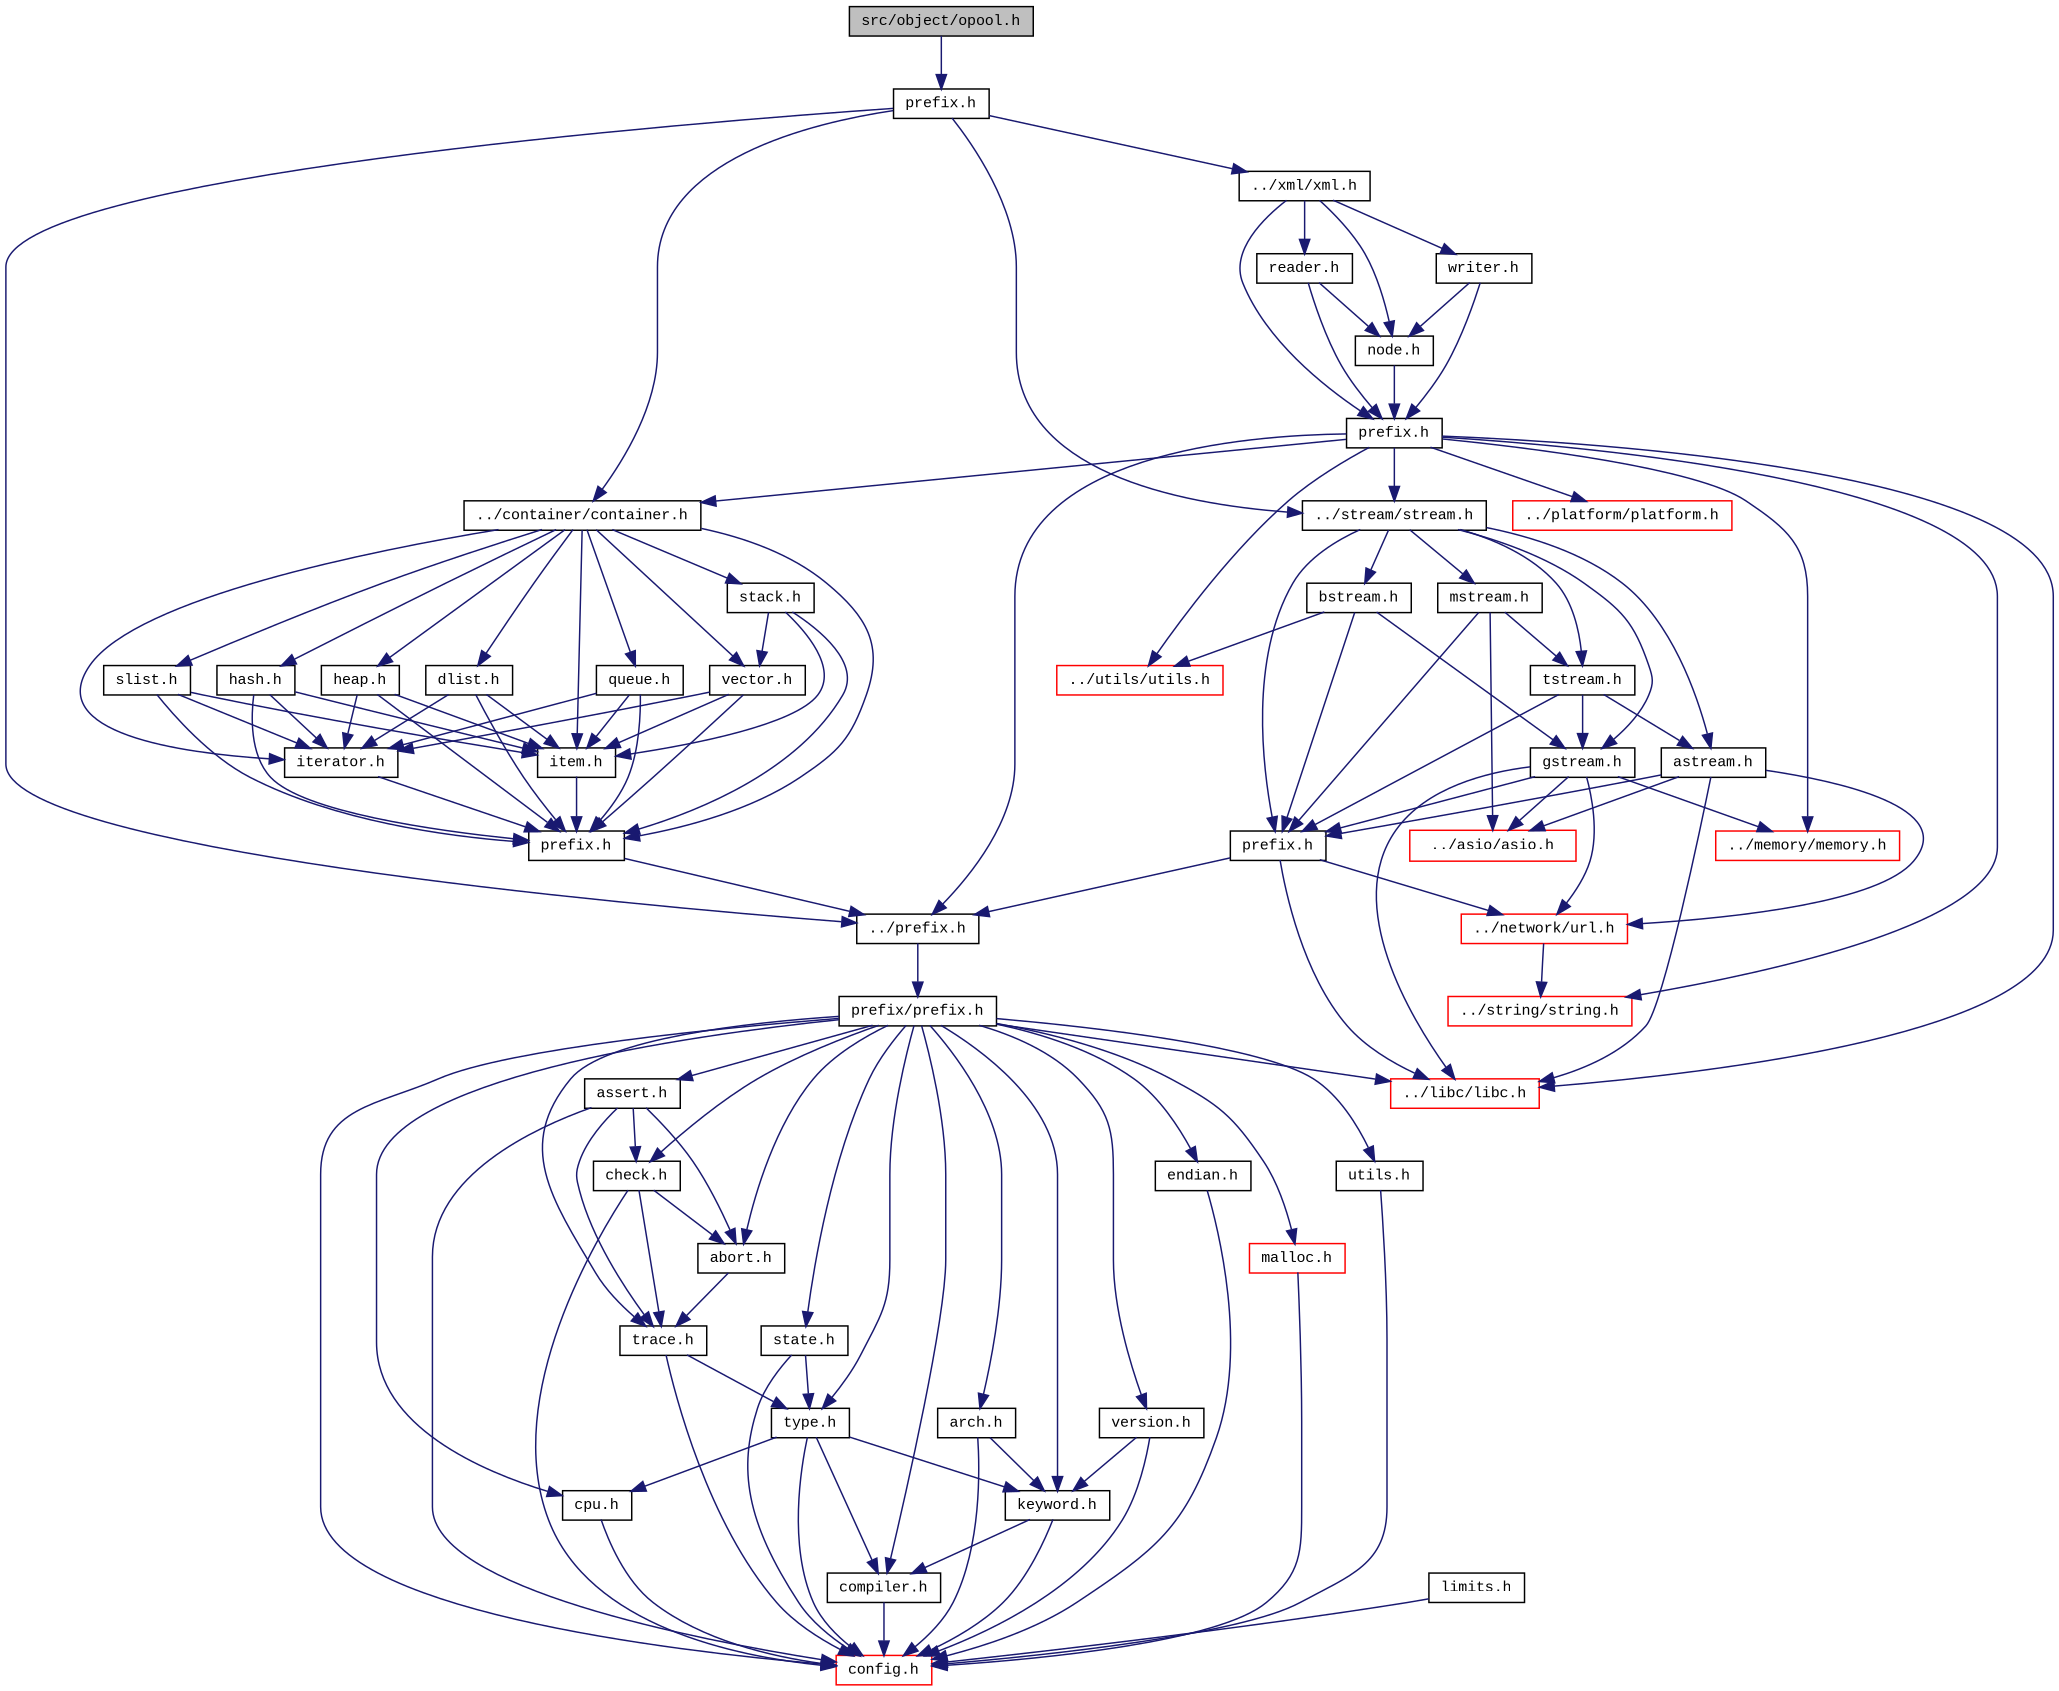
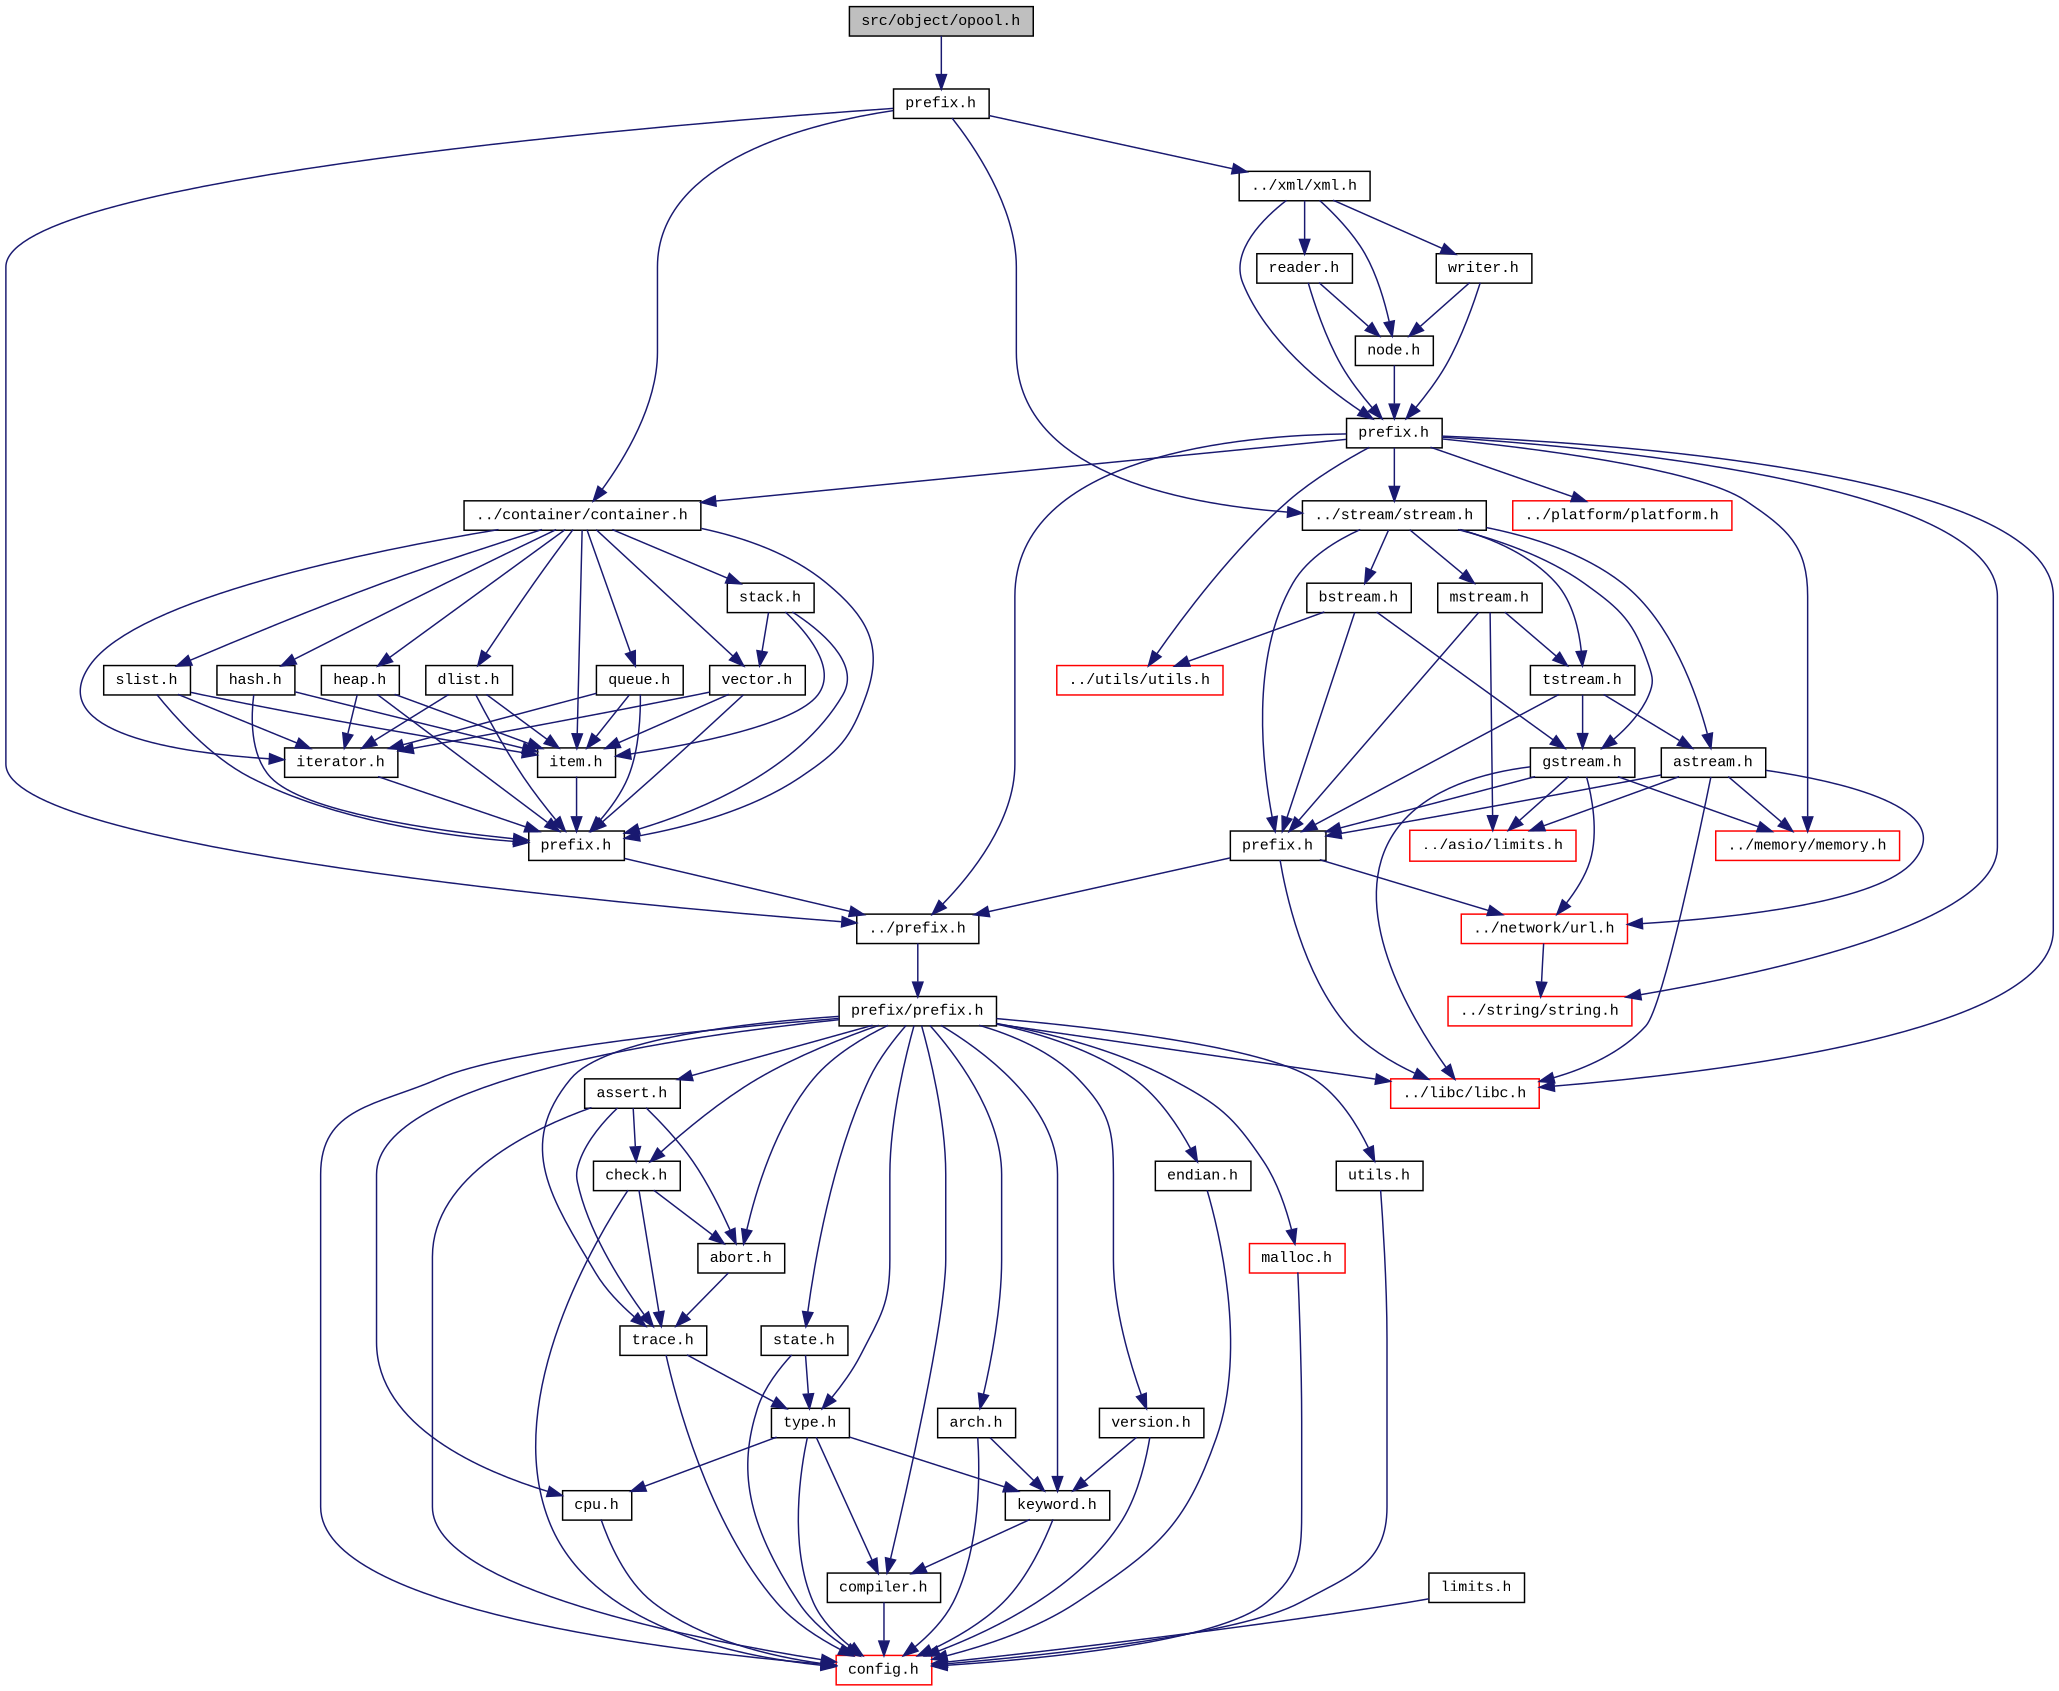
edge "hash.h" -> "iterator.h": removed
edge "astream.h" -> "../memory/memory.h": added
node "../asio/asio.h": label "../asio/asio.h" -> "../asio/limits.h"
